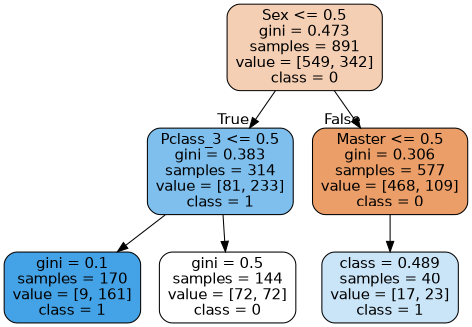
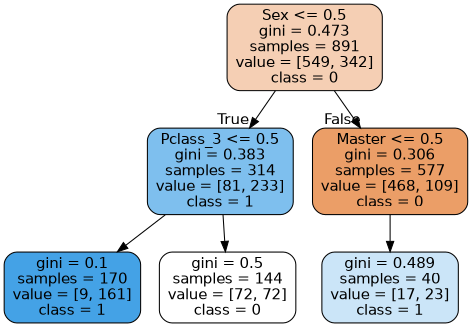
node "class = 0.489 samples = 40 value = [17, 23] class = 1": label "class = 0.489 samples = 40 value = [17, 23] class = 1" -> "gini = 0.489 samples = 40 value = [17, 23] class = 1"
